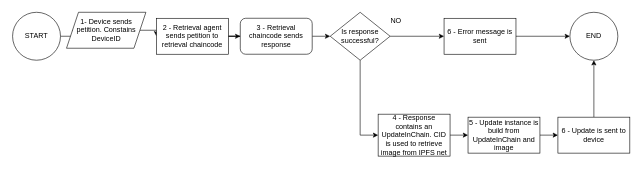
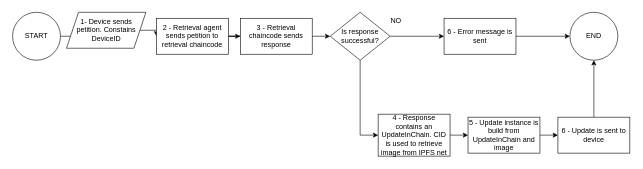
node "3 - Retrieval chaincode sends response": shape rounded rectangle -> rectangle
